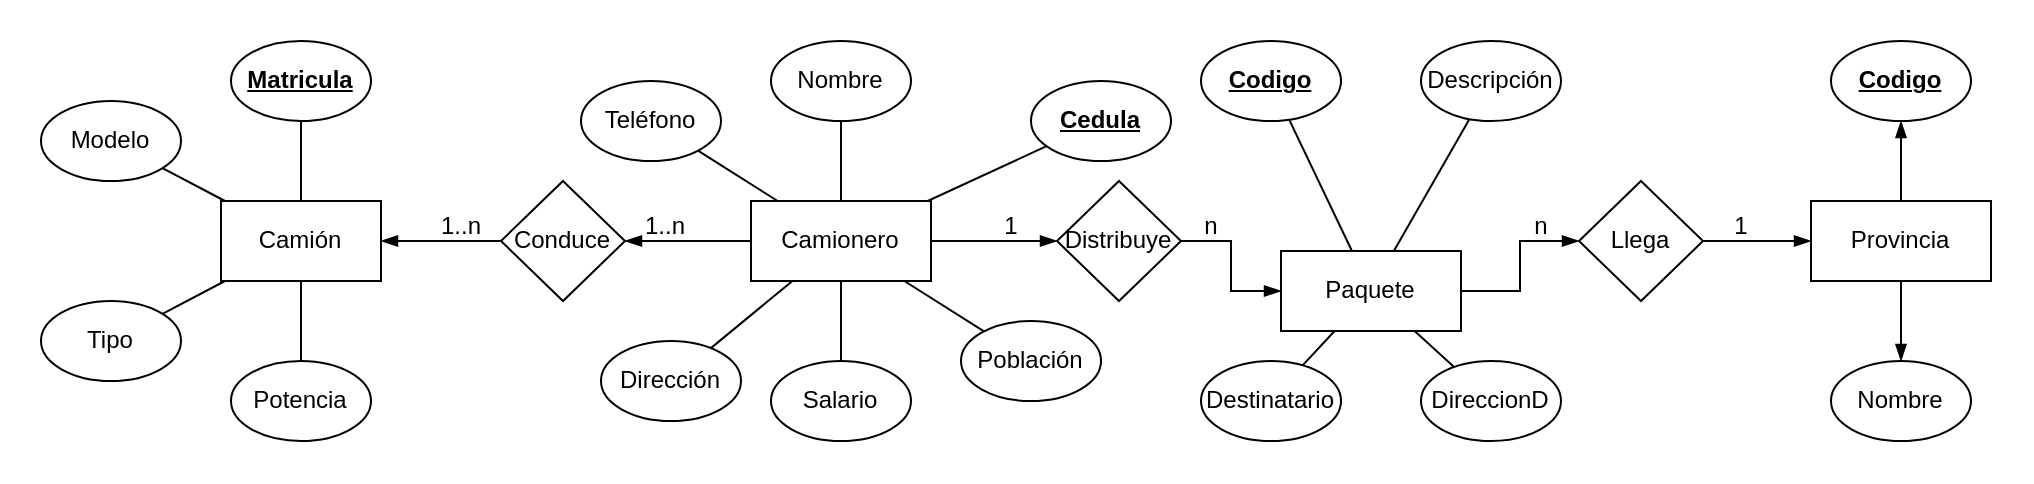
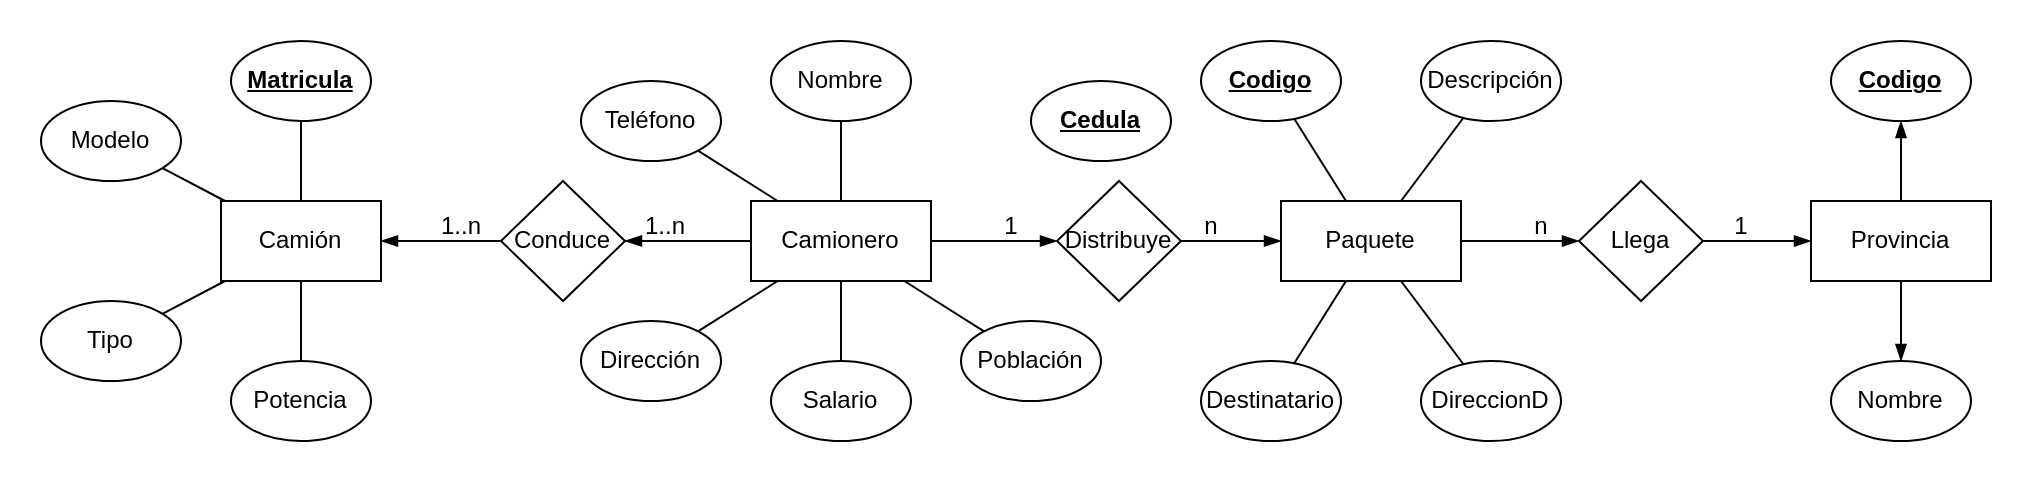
edge "Cedula" -- "Camionero": removed
node "Paquete": moved (1371, 291) -> (1371, 241)
node "Dirección": moved (671, 381) -> (651, 361)
